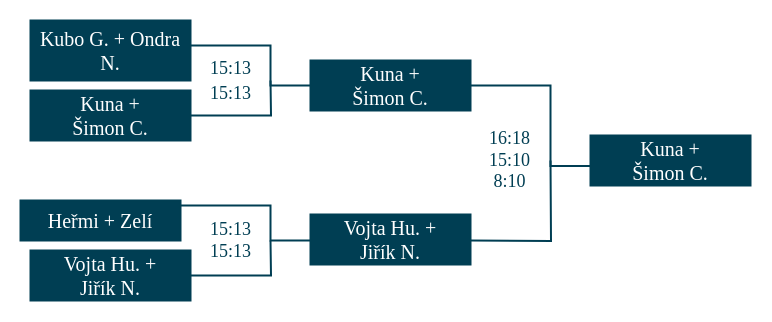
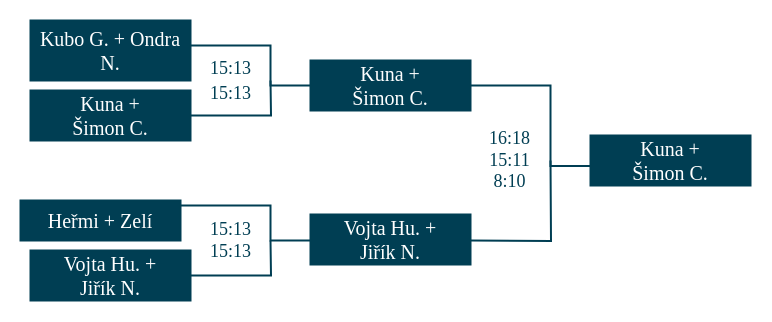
node "16:18 15:10 8:10": label "16:18 15:10 8:10" -> "16:18 15:11 8:10"
